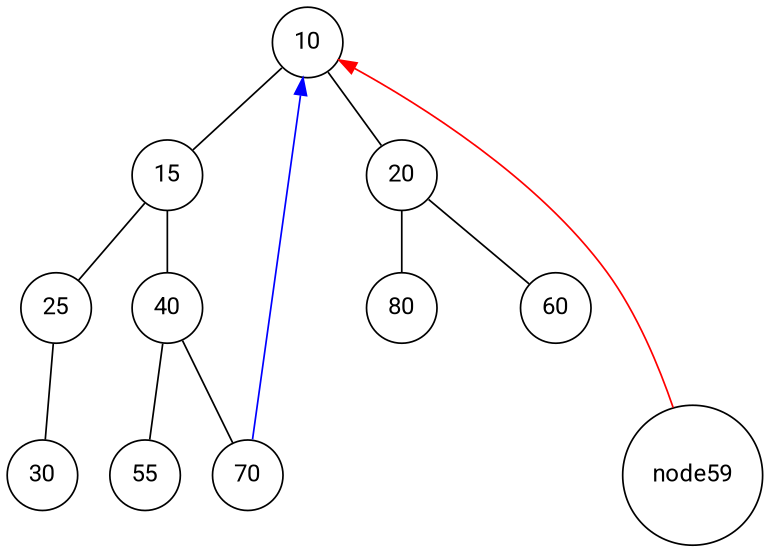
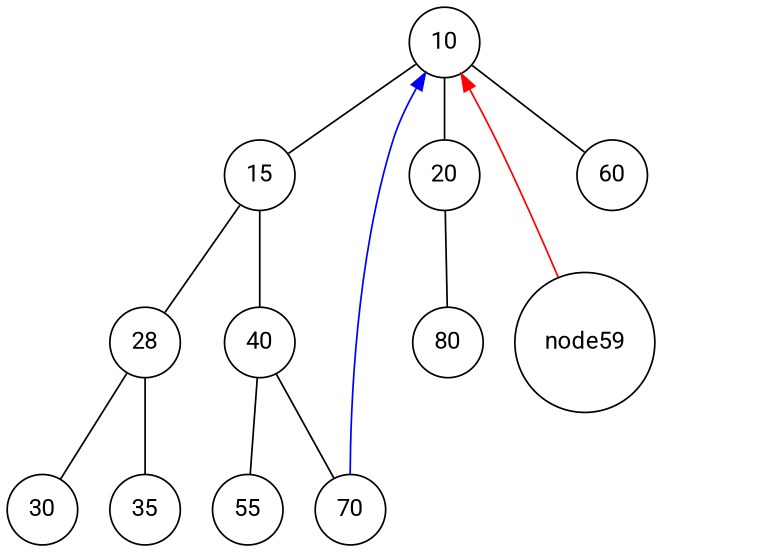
edge "20" -- "60": now "10" -- "60"
node "25": label "25" -> "28"
node "35": added
